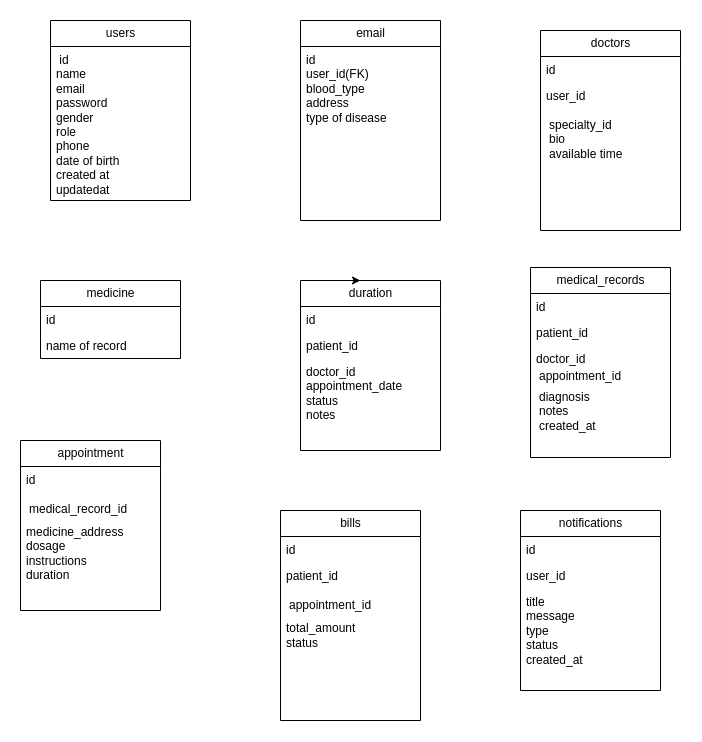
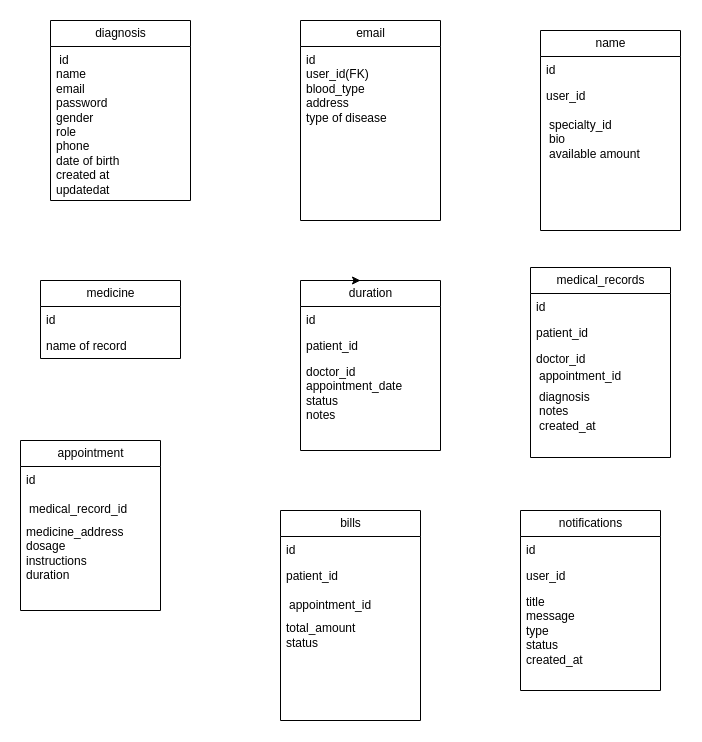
node "users": label "users" -> "diagnosis"
node "doctors": label "doctors" -> "name"
node "specialty_id bio available time": label "specialty_id bio available time" -> "specialty_id bio available amount"
